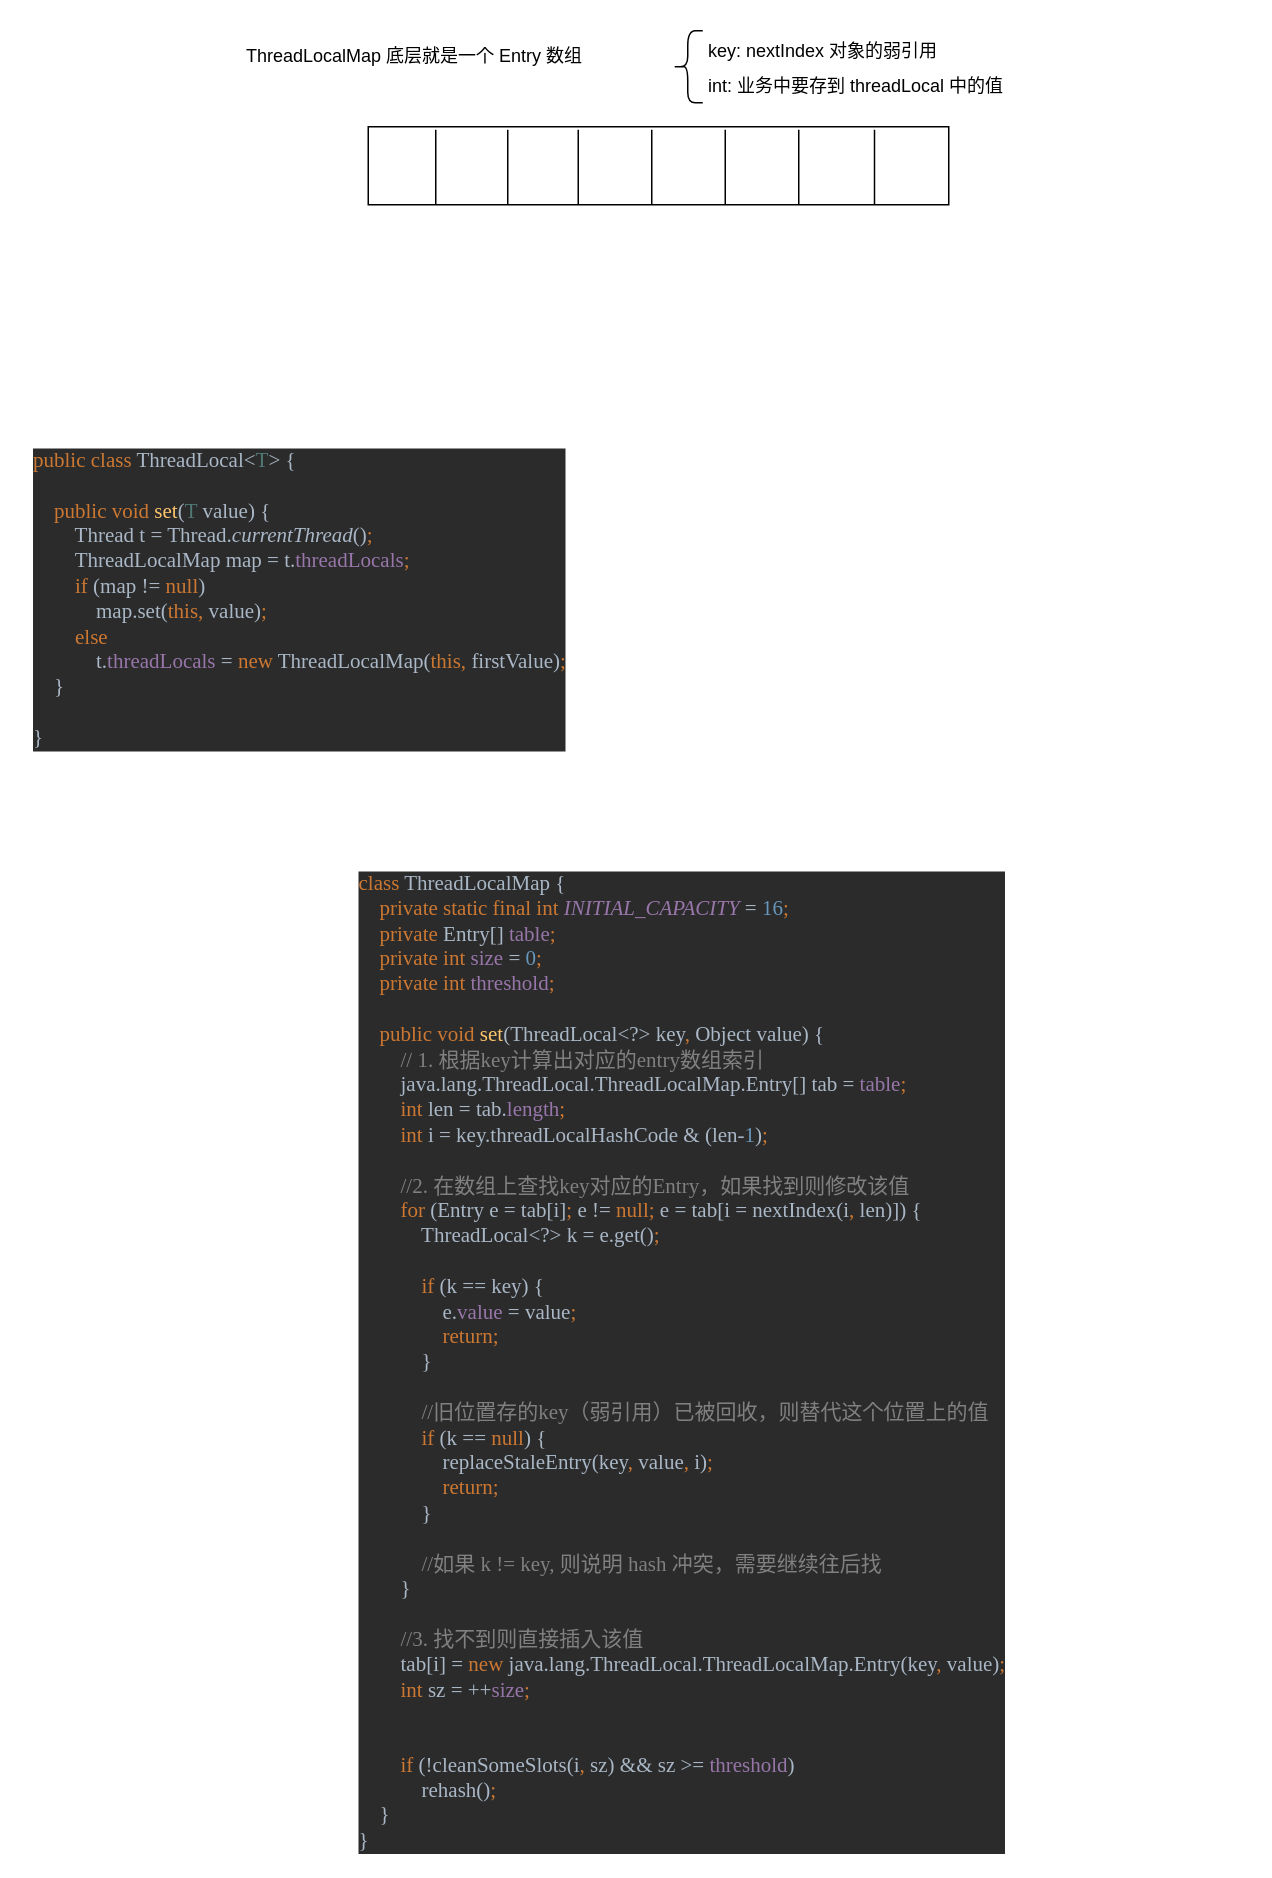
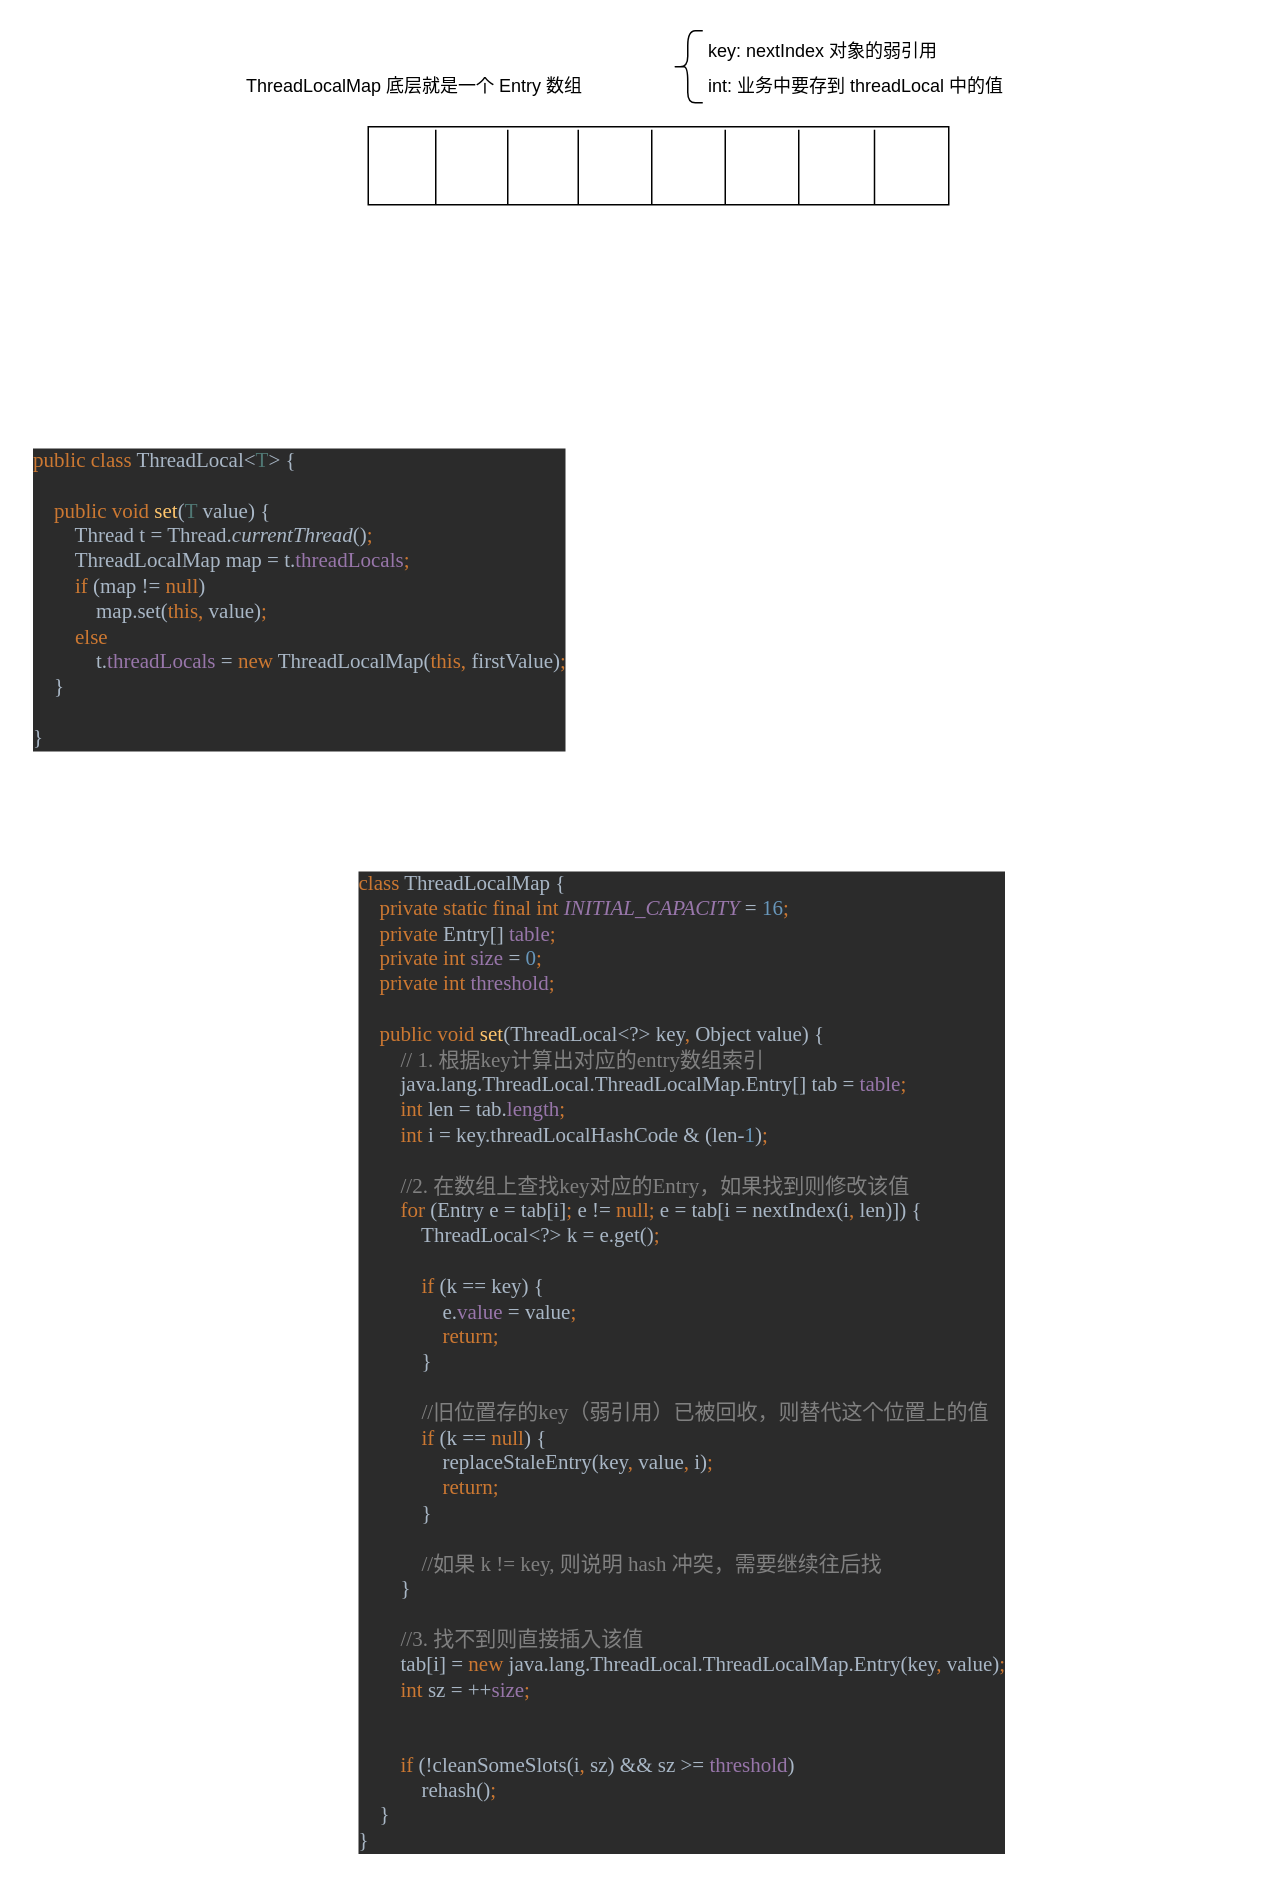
node "ThreadLocalMap 底层就是一个 Entry 数组": moved (419, 52) -> (419, 82)
